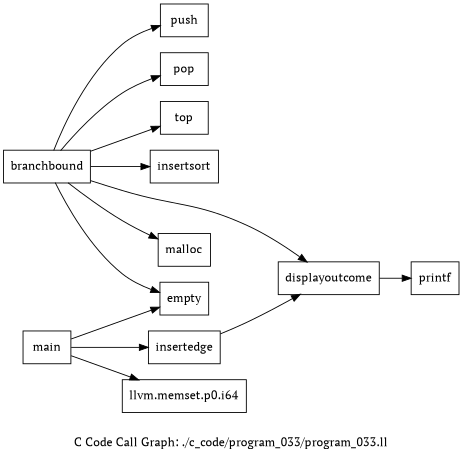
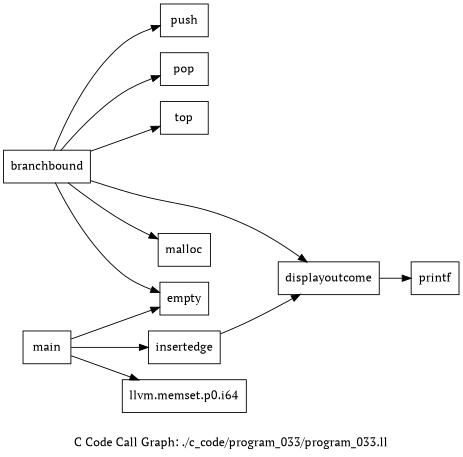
node "insertsort": removed
